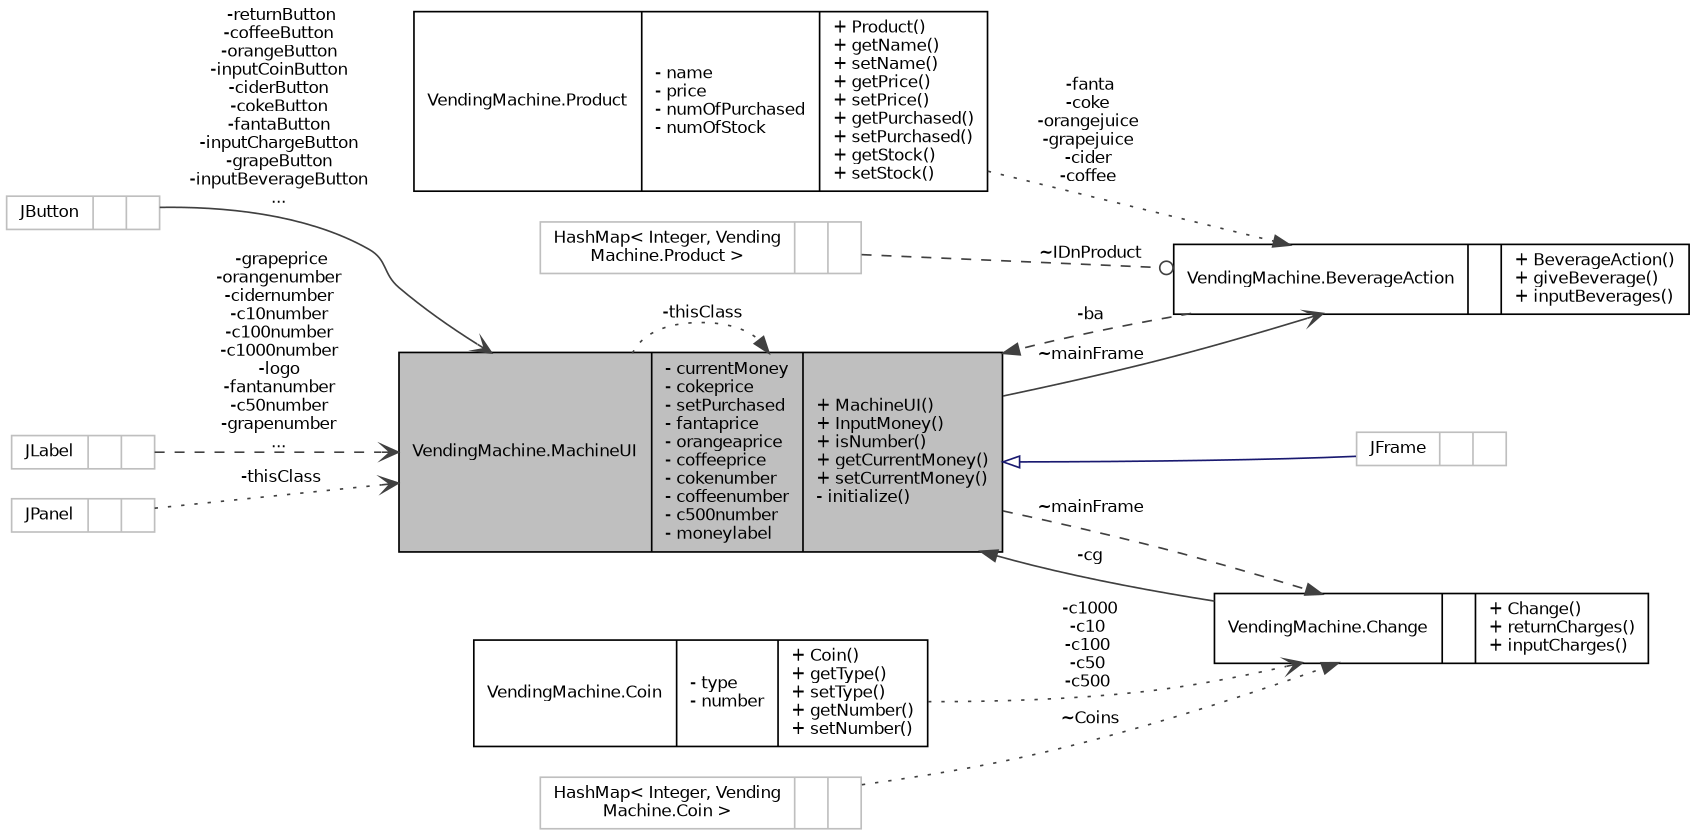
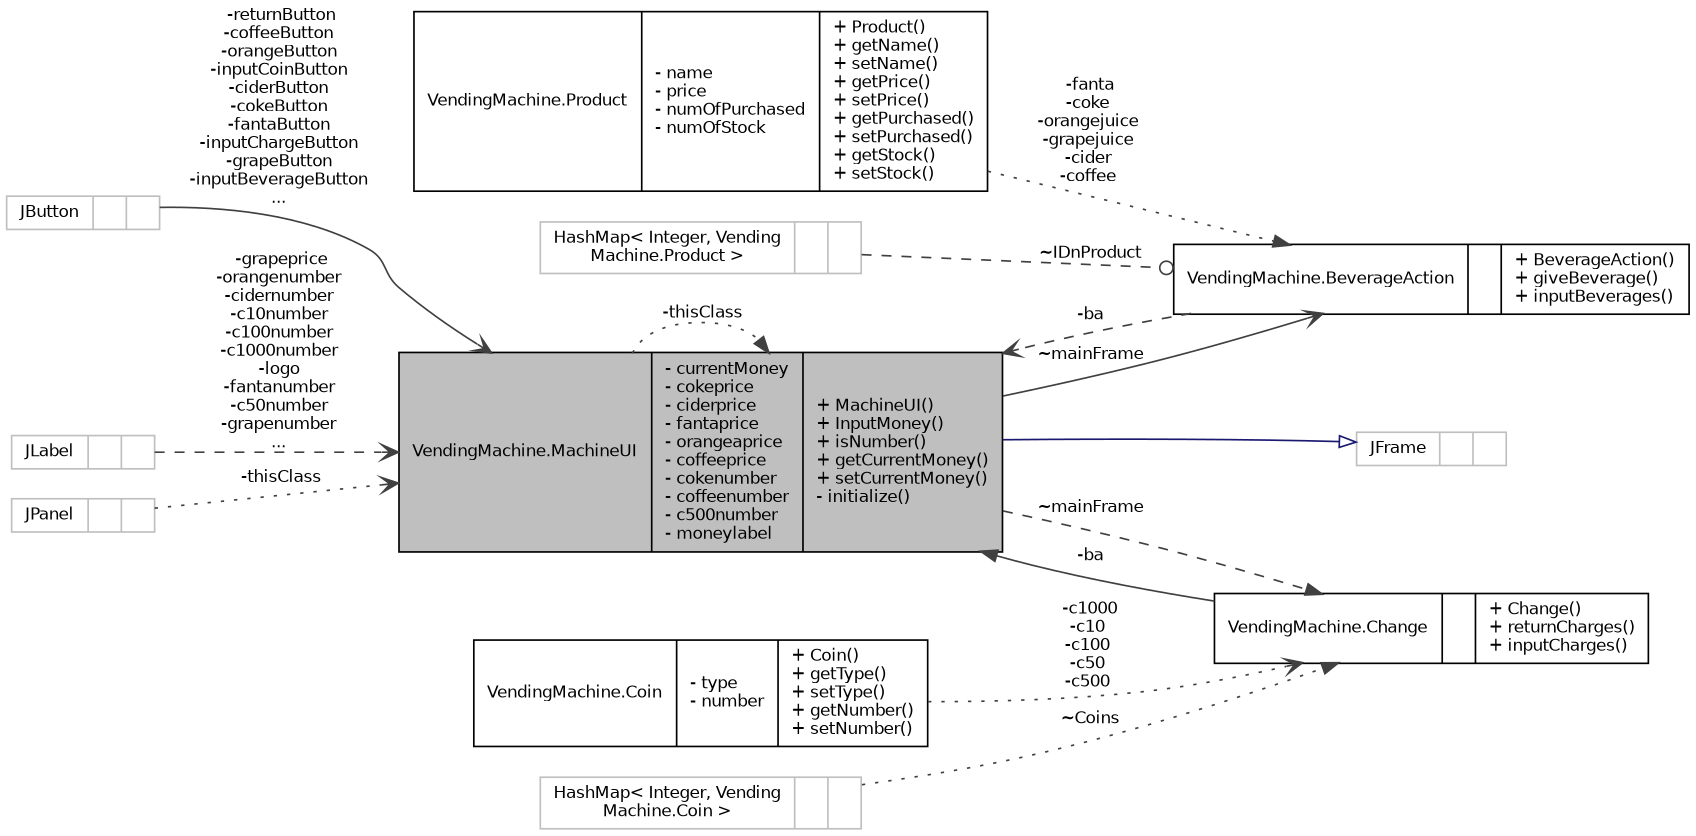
edge "VendingMachine.BeverageAction" -> "VendingMachine.MachineUI": arrowhead normal -> vee
node "VendingMachine.MachineUI": text "- setPurchased" -> "- ciderprice"
edge "JFrame" -> "VendingMachine.MachineUI": reversed
edge "VendingMachine.Change" -> "VendingMachine.MachineUI": label " -cg" -> " -ba"
